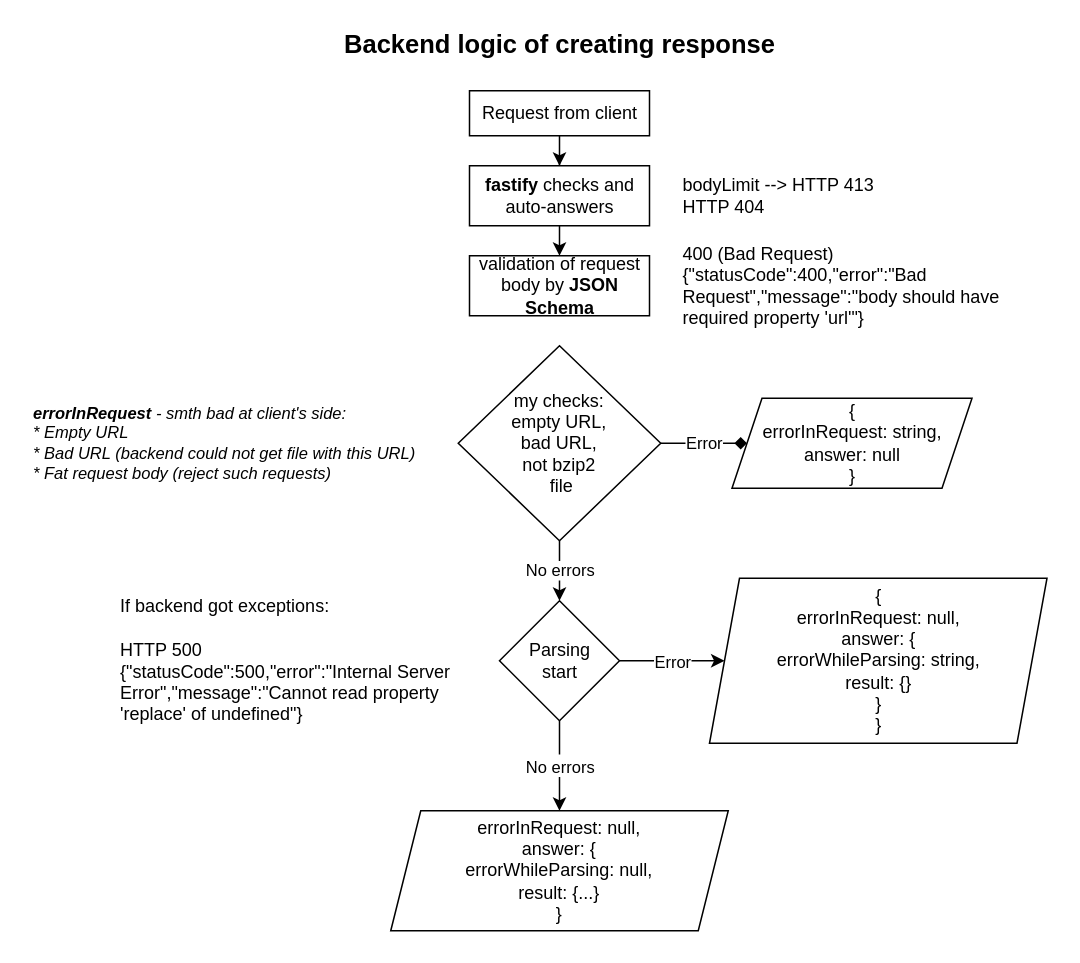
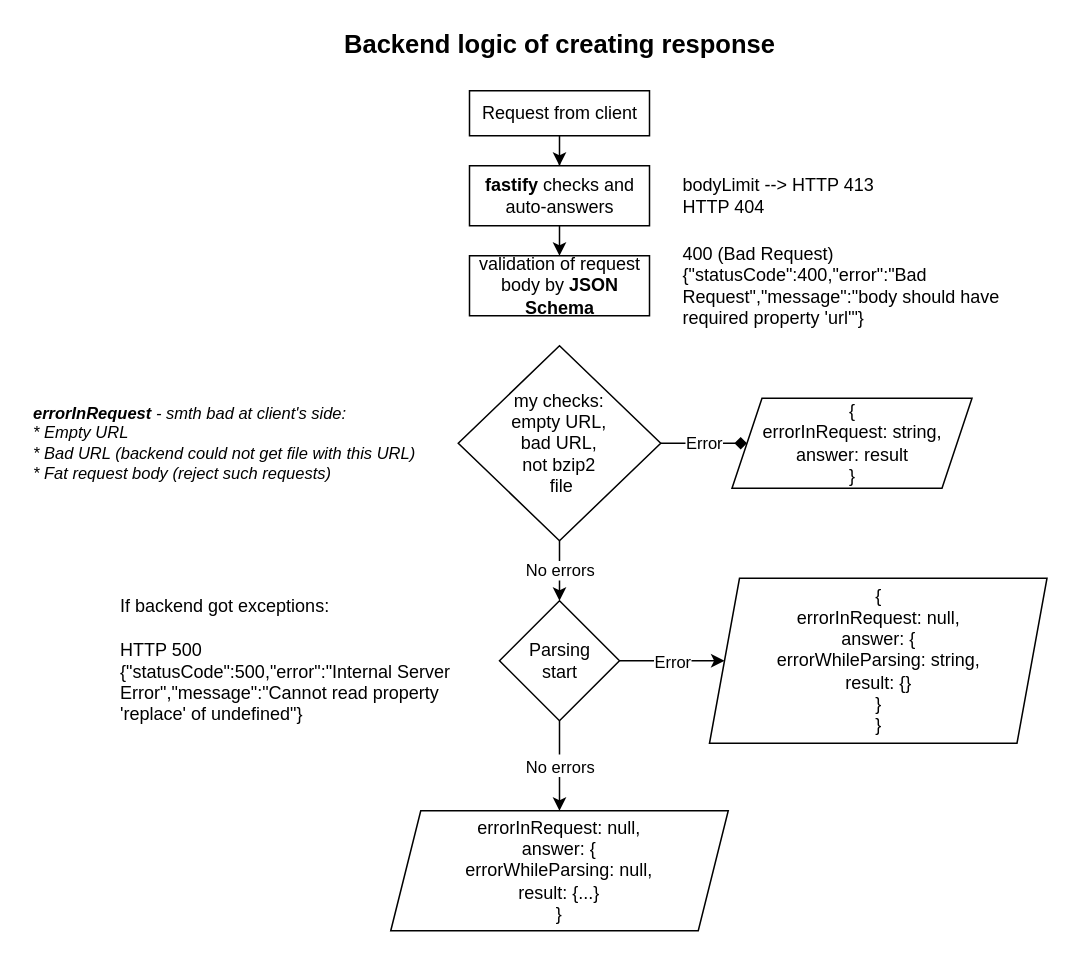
node "{ errorInRequest: string, answer: null }": label "{ errorInRequest: string, answer: null }" -> "{ errorInRequest: string, answer: result }"
